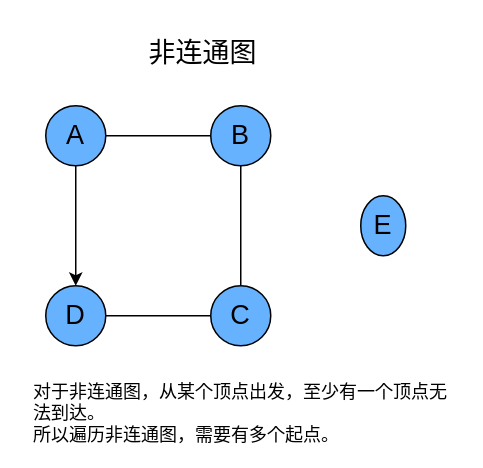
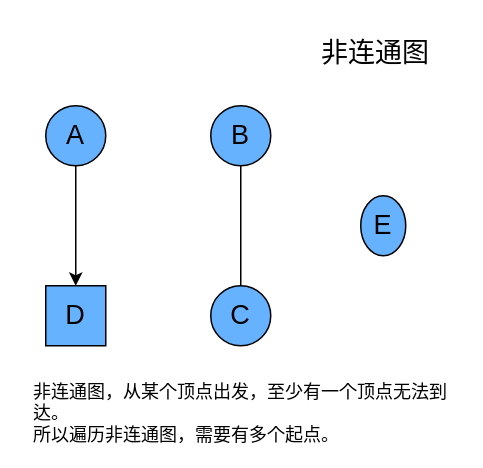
node "非连通图": moved (203, 53) -> (376, 53)
edge "A" -- "B": removed
node "D": shape ellipse -> rectangle
edge "D" -- "C": removed
node "对于非连通图，从某个顶点出发，至少有一个顶点无法到达。 所以遍历非连通图，需要有多个起点。": label "对于非连通图，从某个顶点出发，至少有一个顶点无法到达。 所以遍历非连通图，需要有多个起点。" -> "非连通图，从某个顶点出发，至少有一个顶点无法到达。 所以遍历非连通图，需要有多个起点。"
